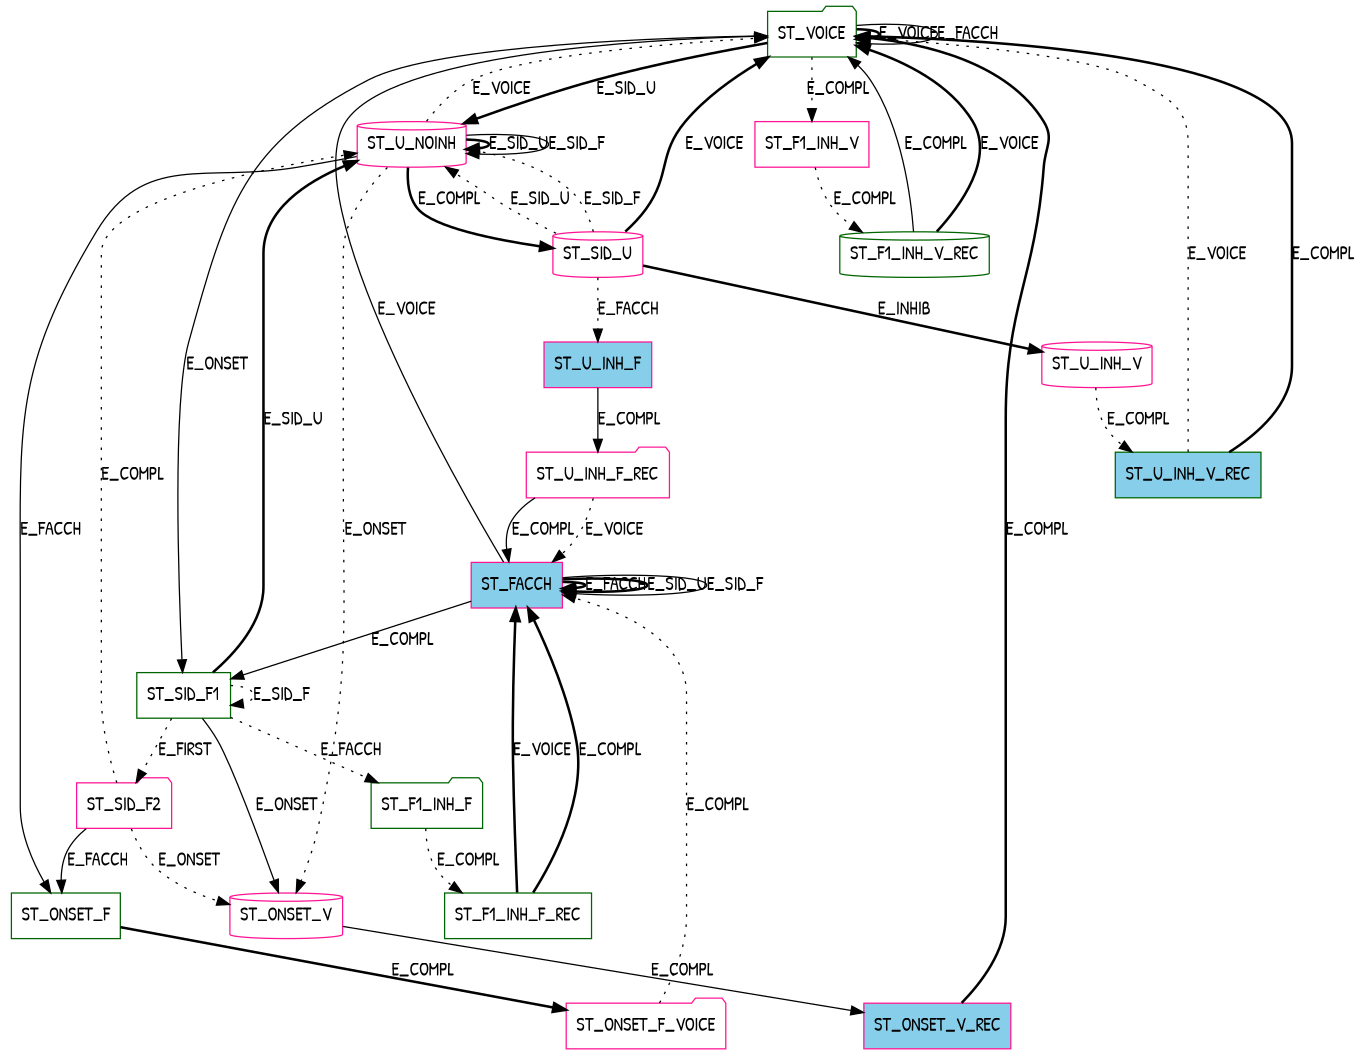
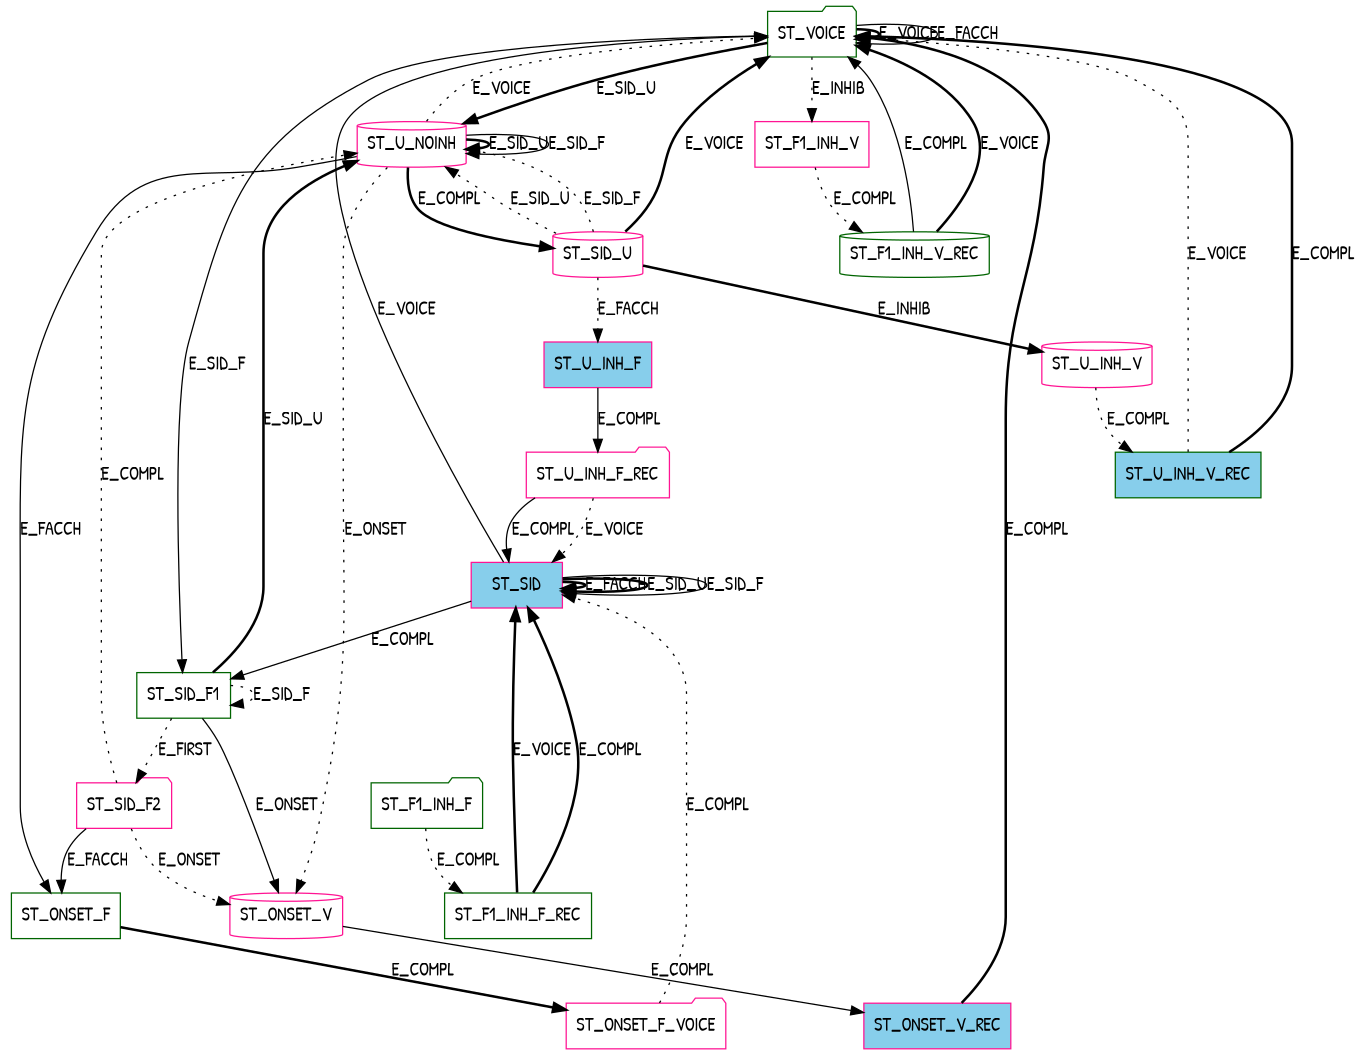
edge "ST_VOICE" -> "ST_F1_INH_V": label "E_COMPL" -> "E_INHIB"
edge "ST_VOICE" -> "ST_SID_F1": label "E_ONSET" -> "E_SID_F"
node "ST_FACCH": label "ST_FACCH" -> "ST_SID"
edge "ST_SID_F1" -> "ST_F1_INH_F": removed, label "E_FACCH"
